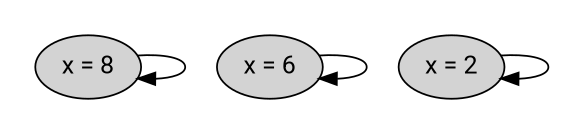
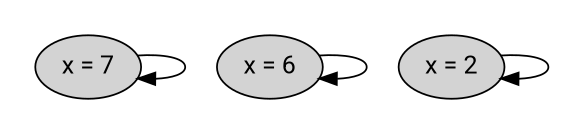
node "x = 8": label "x = 8" -> "x = 7"
